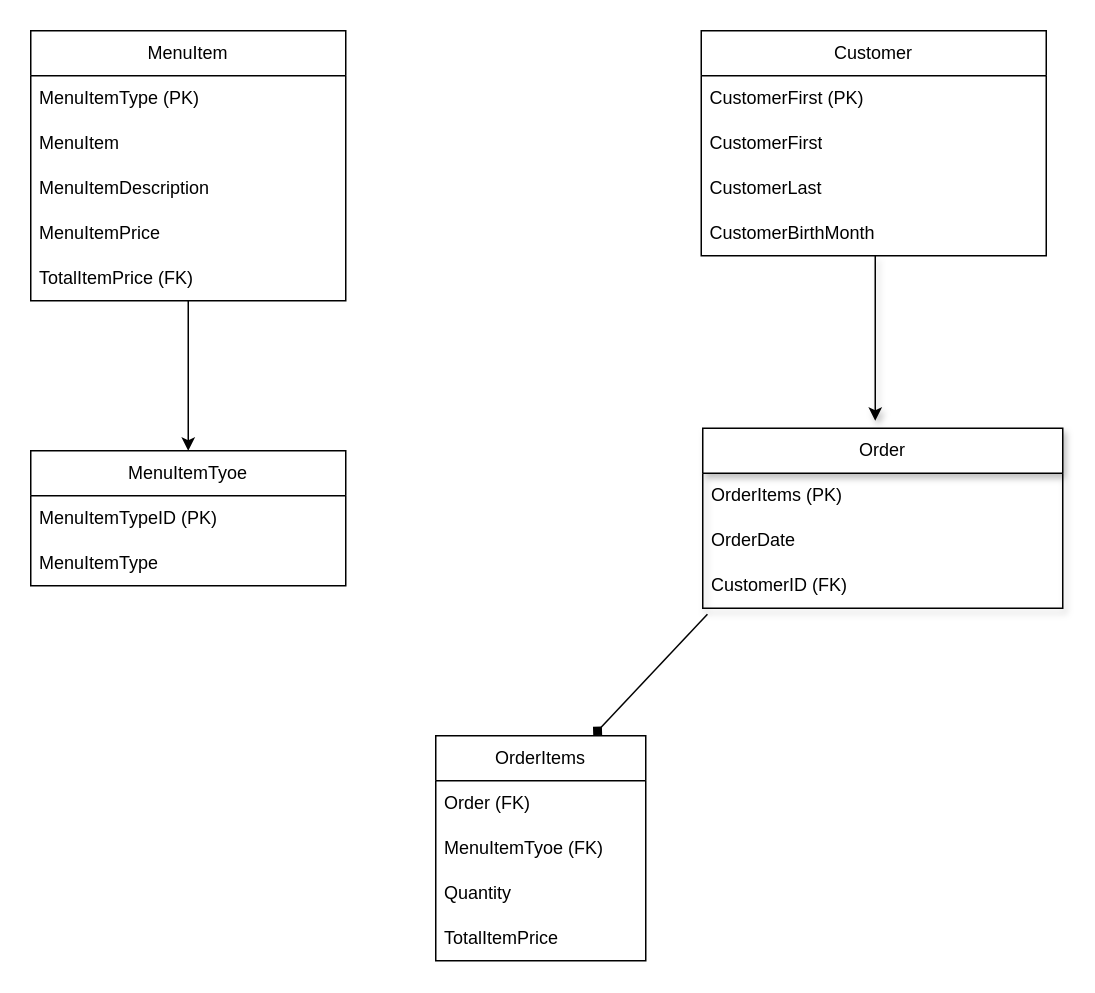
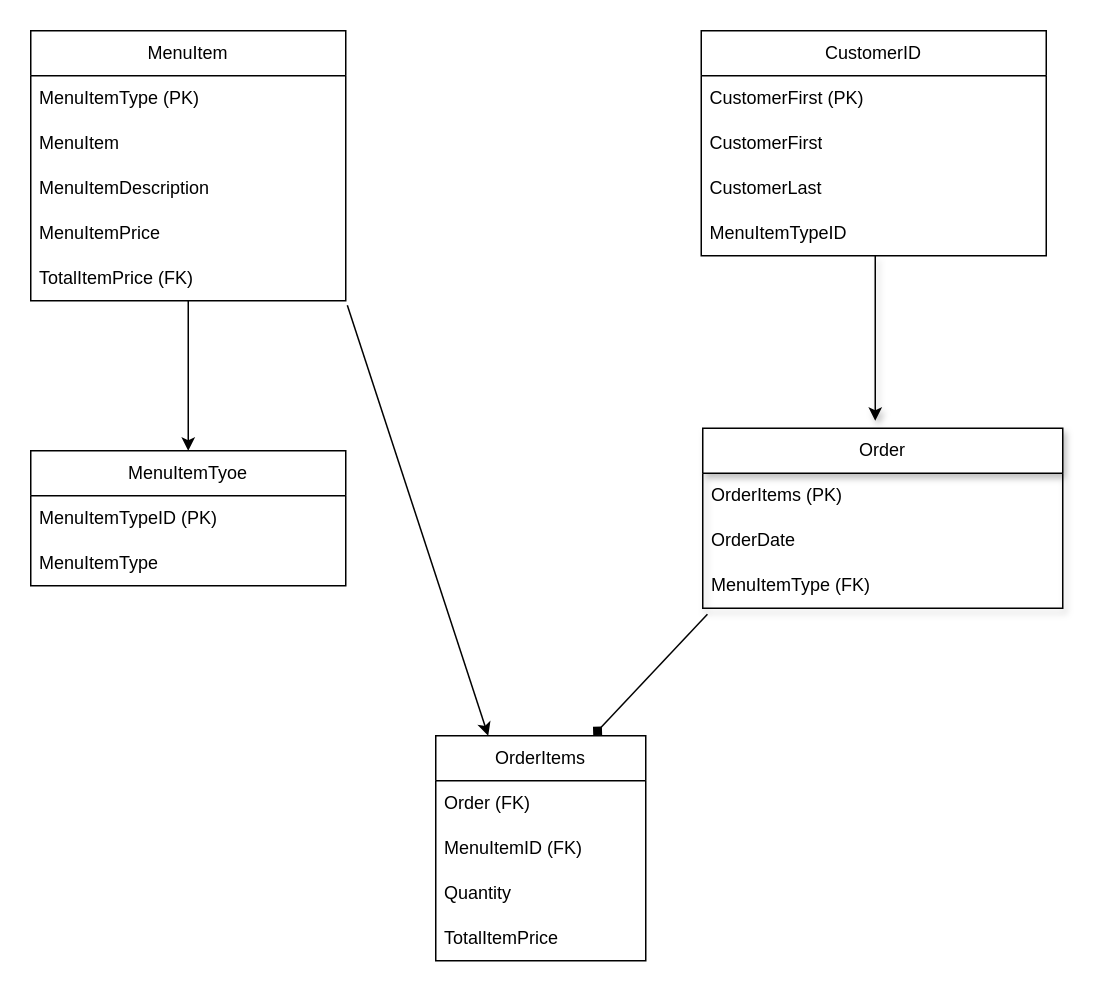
node "Customer": label "Customer" -> "CustomerID"
node "CustomerBirthMonth": label "CustomerBirthMonth" -> "MenuItemTypeID"
edge "TotalItemPrice (FK)" -> "OrderItems": added
node "CustomerID (FK)": label "CustomerID (FK)" -> "MenuItemType (FK)"
node "MenuItemTyoe (FK)": label "MenuItemTyoe (FK)" -> "MenuItemID (FK)"
